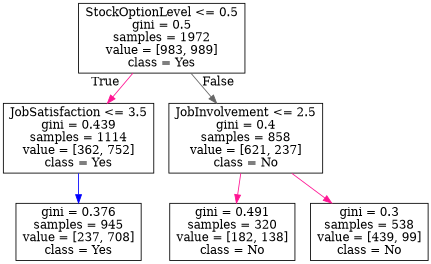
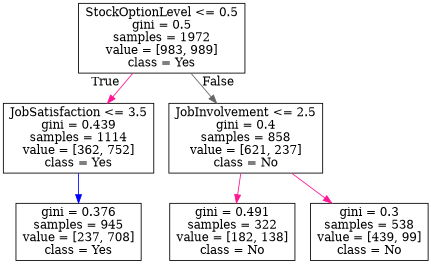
node "gini = 0.491 samples = 320 value = [182, 138] class = No": label "gini = 0.491 samples = 320 value = [182, 138] class = No" -> "gini = 0.491 samples = 322 value = [182, 138] class = No"
